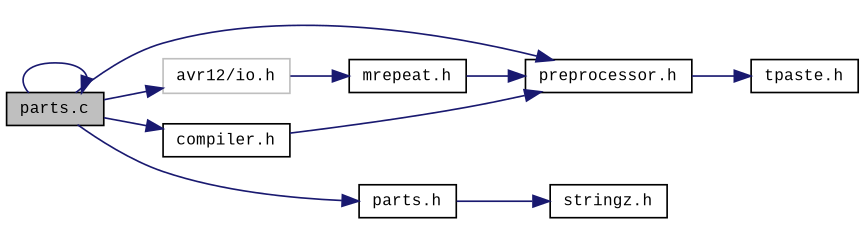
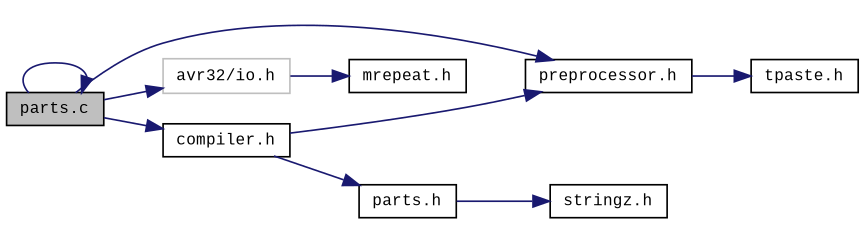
node "avr12/io.h": label "avr12/io.h" -> "avr32/io.h"
edge "mrepeat.h" -> "preprocessor.h": removed
edge "parts.c" -> "parts.h": now "compiler.h" -> "parts.h"
